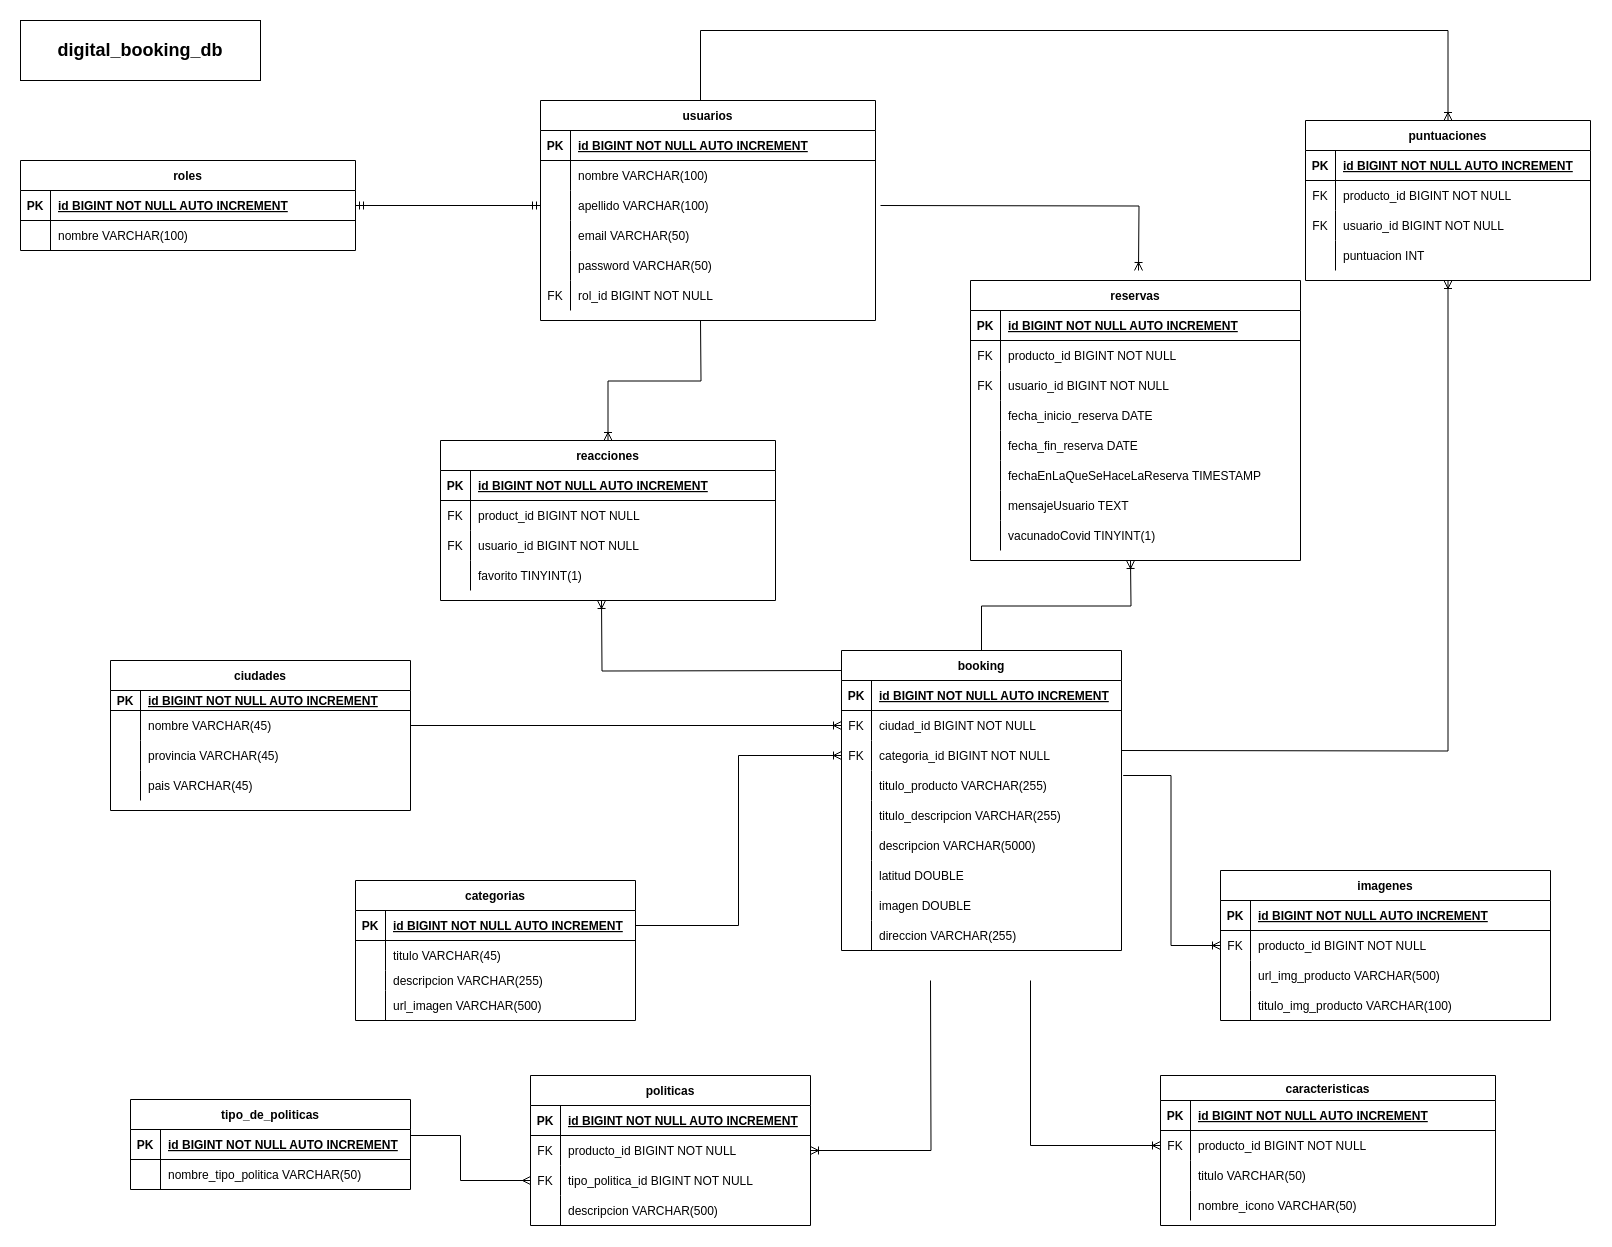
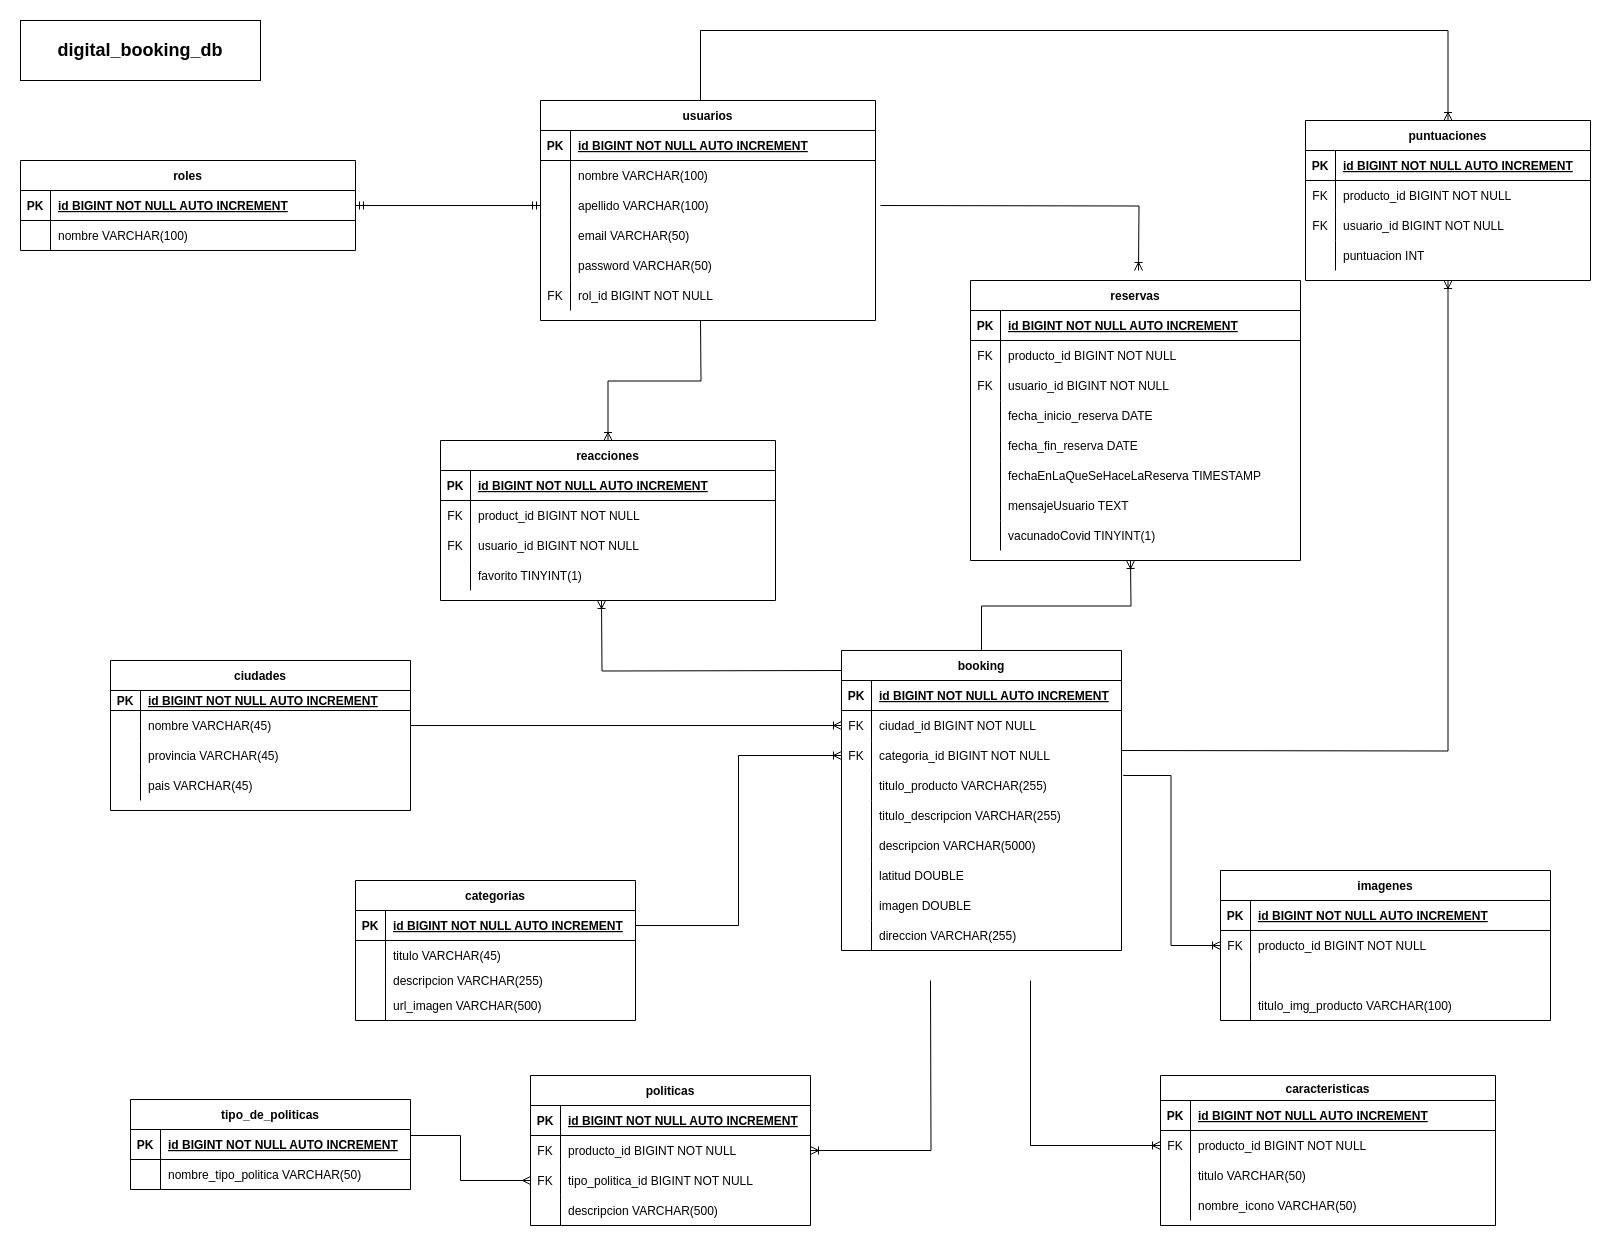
node "url_img_producto VARCHAR(500)": removed
